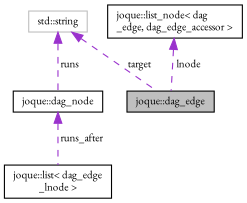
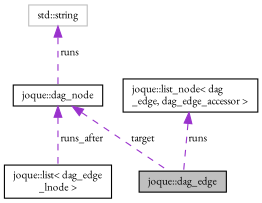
edge "joque::dag_edge" -> "std::string": now "joque::dag_edge" -> "joque::dag_node"
edge "joque::dag_edge" -> "joque::list_node< dag _edge, dag_edge_accessor >": label " lnode" -> " runs"
